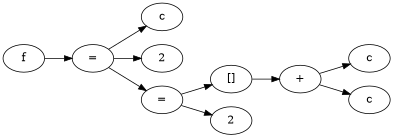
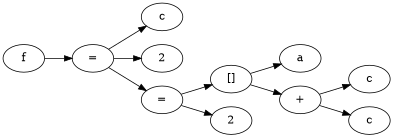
node "a": added
